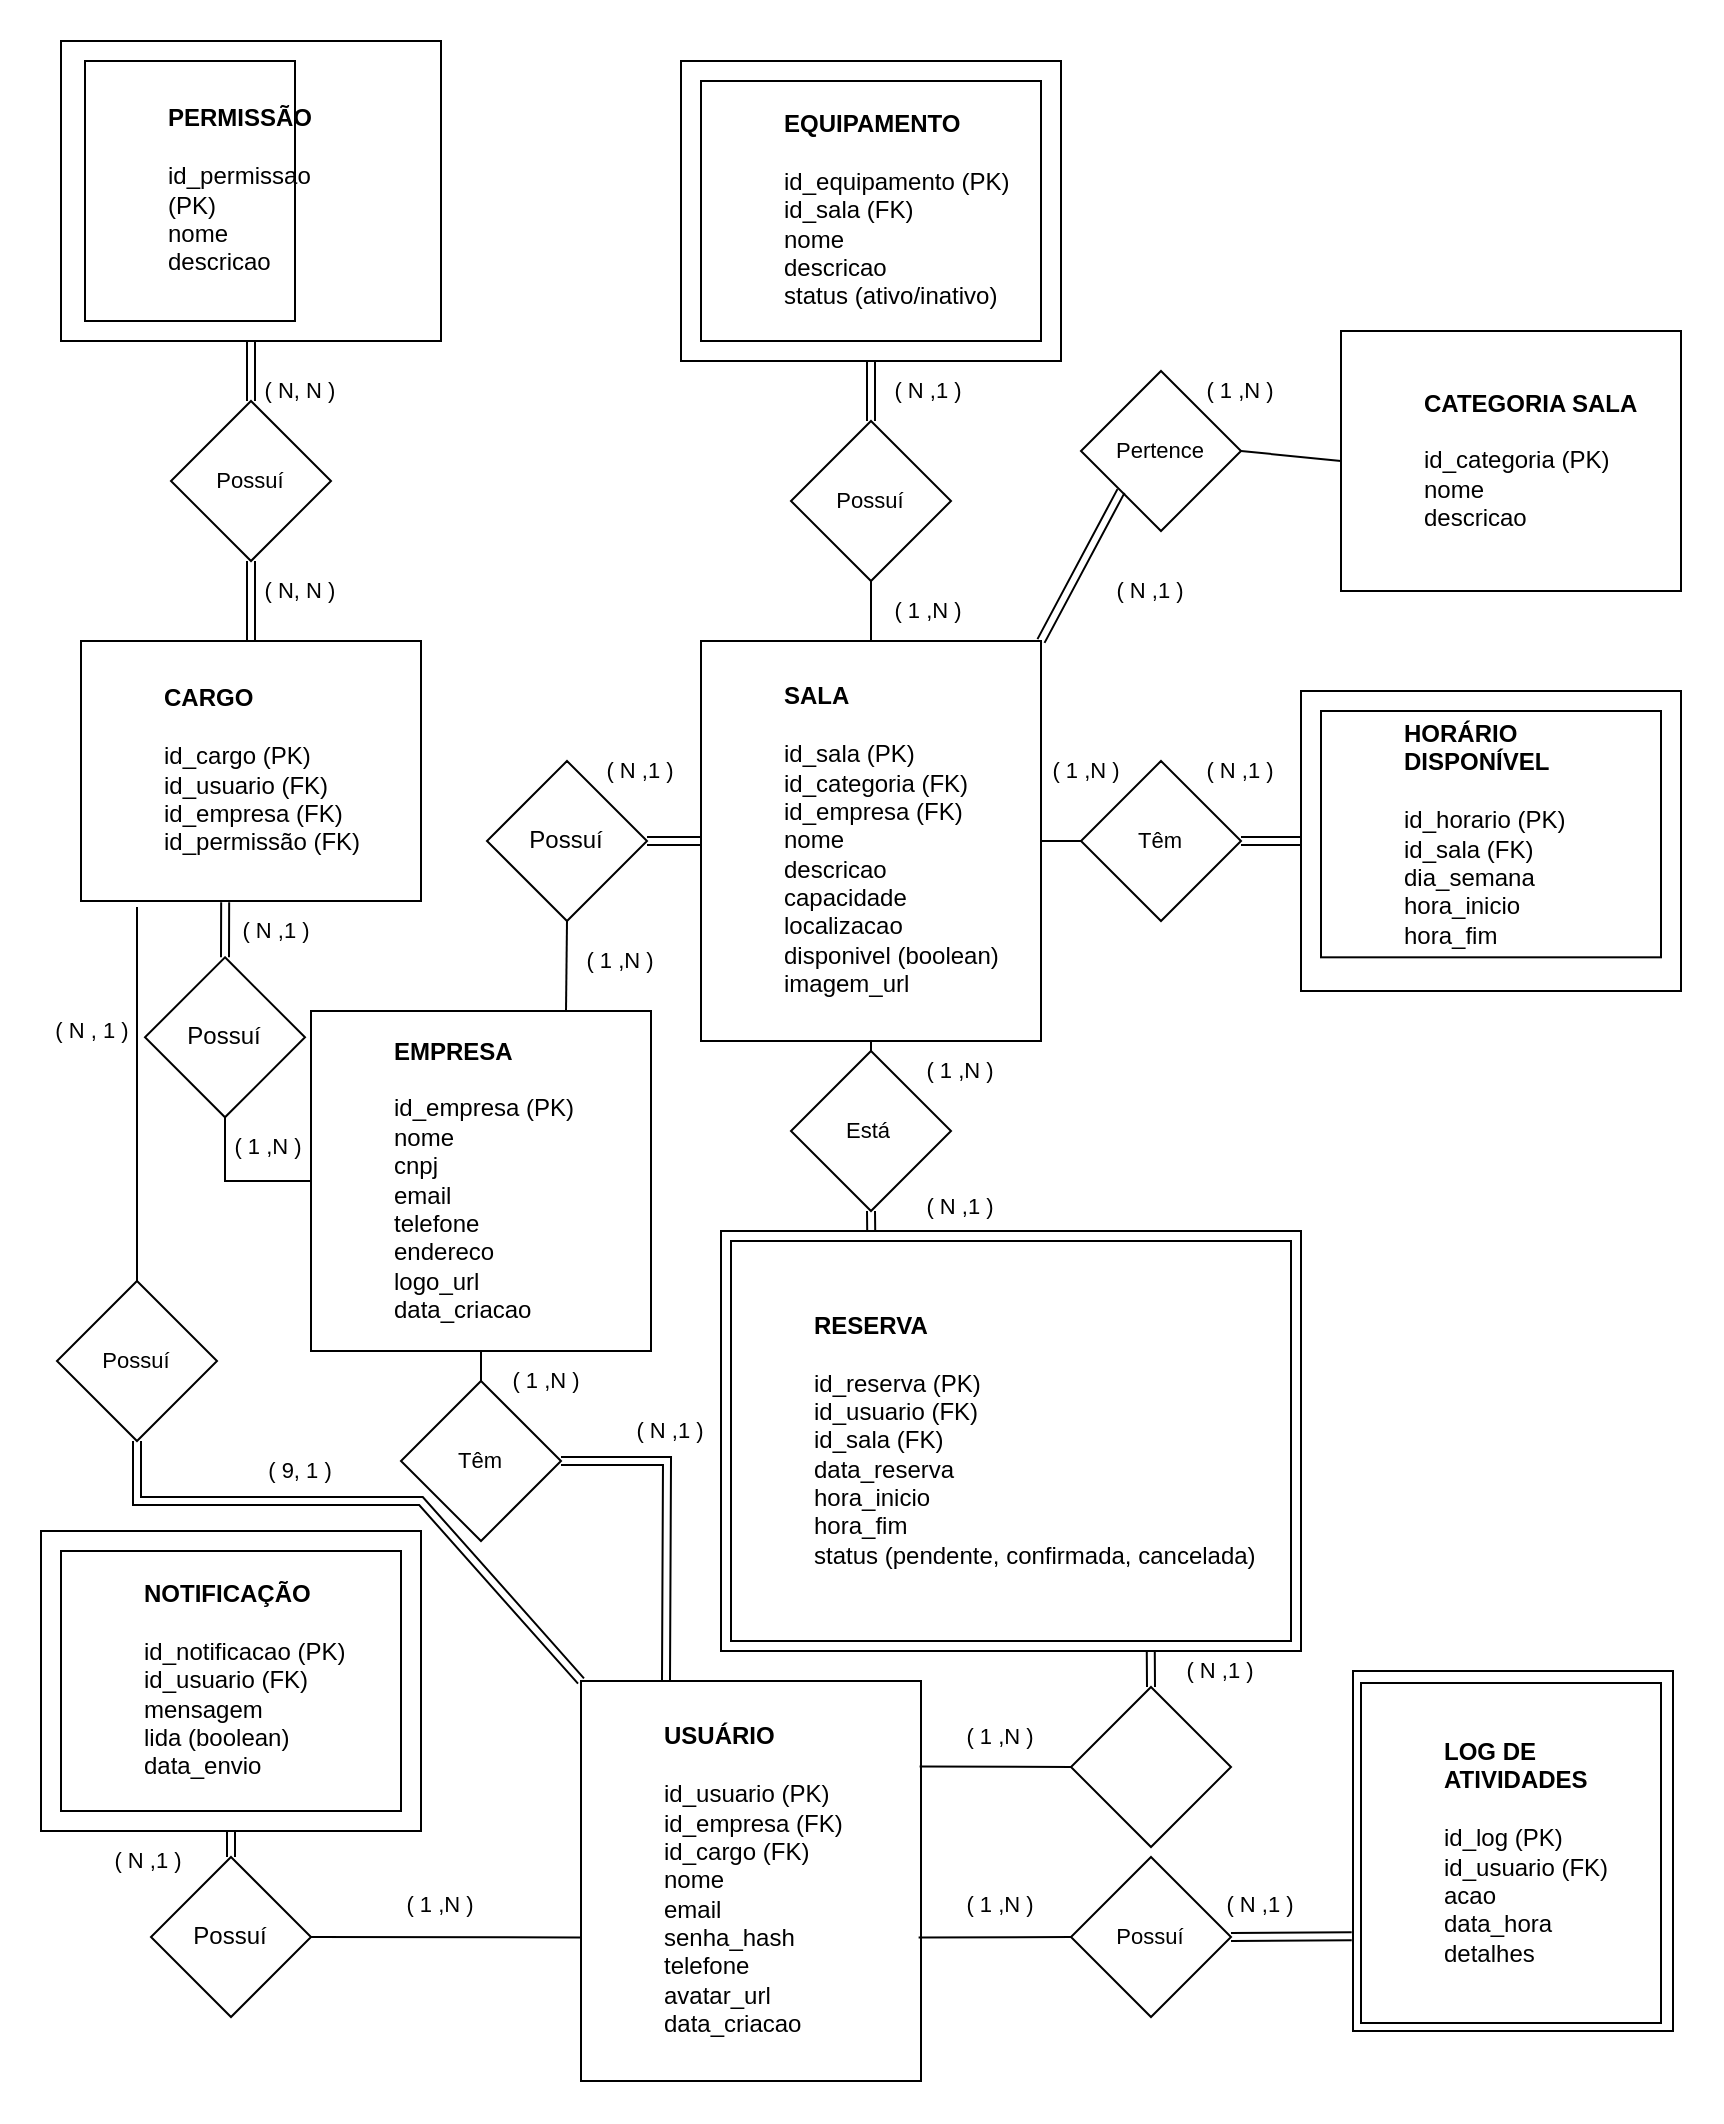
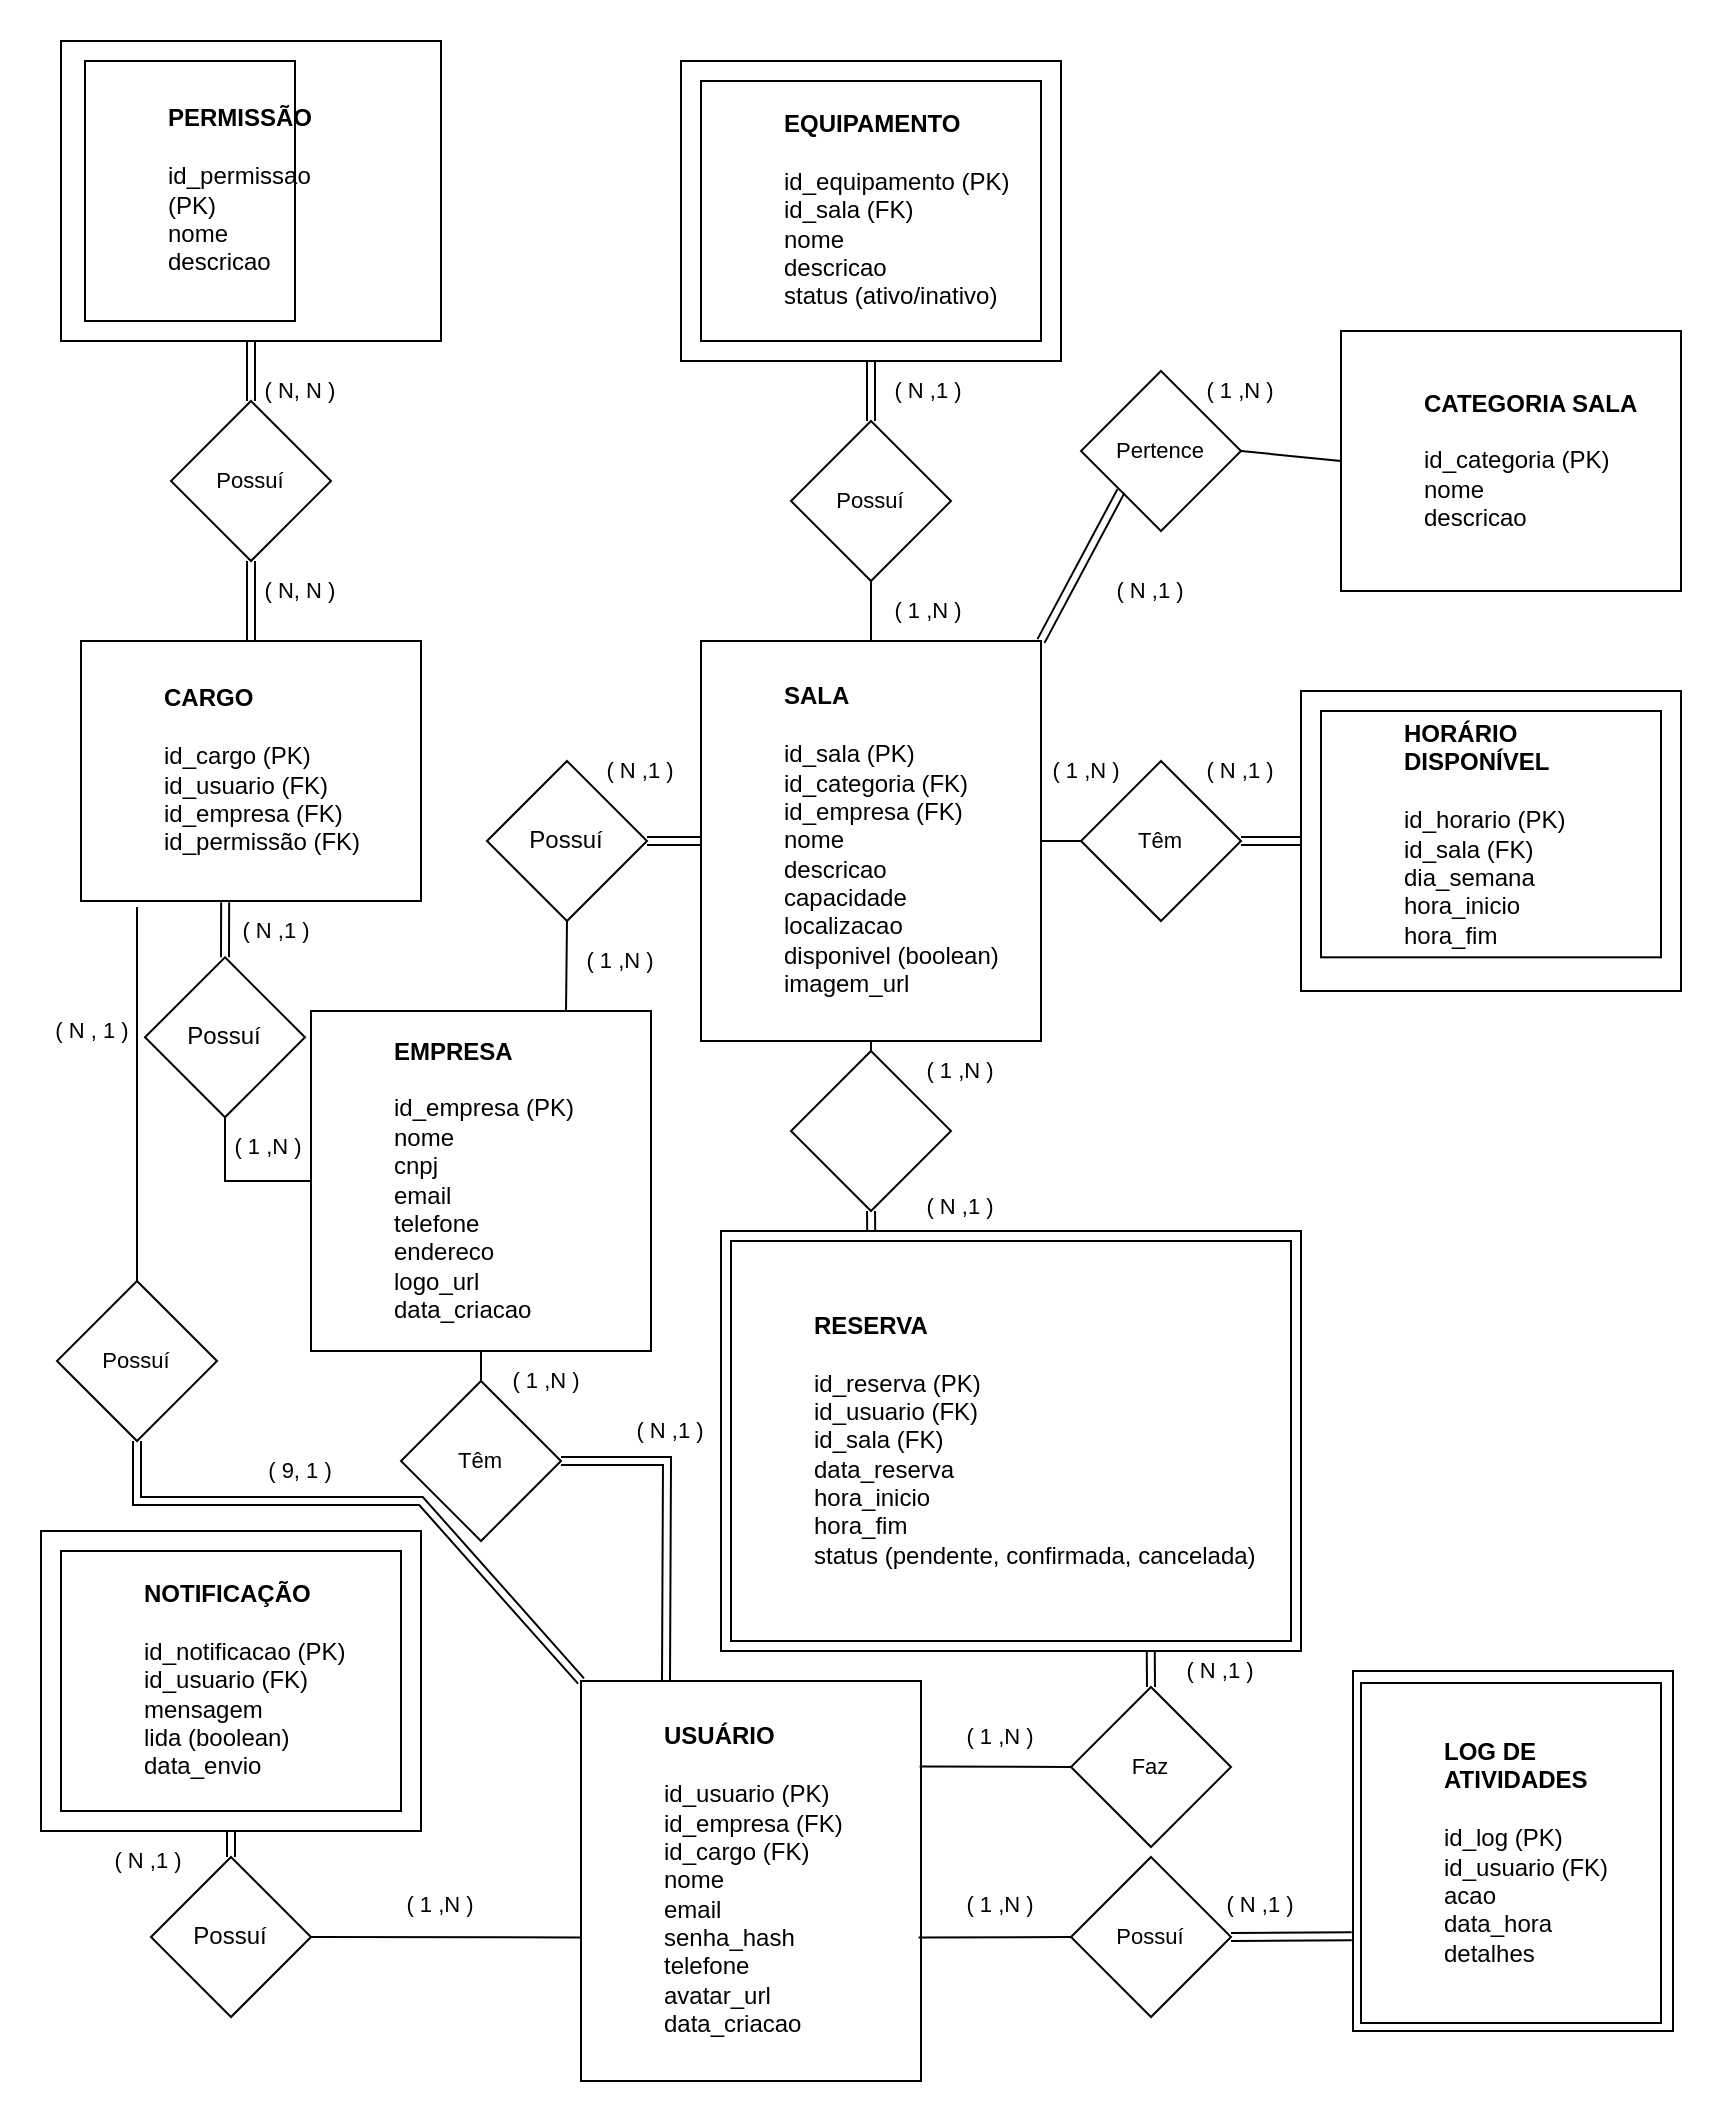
node "Está": removed
node "Faz": added
